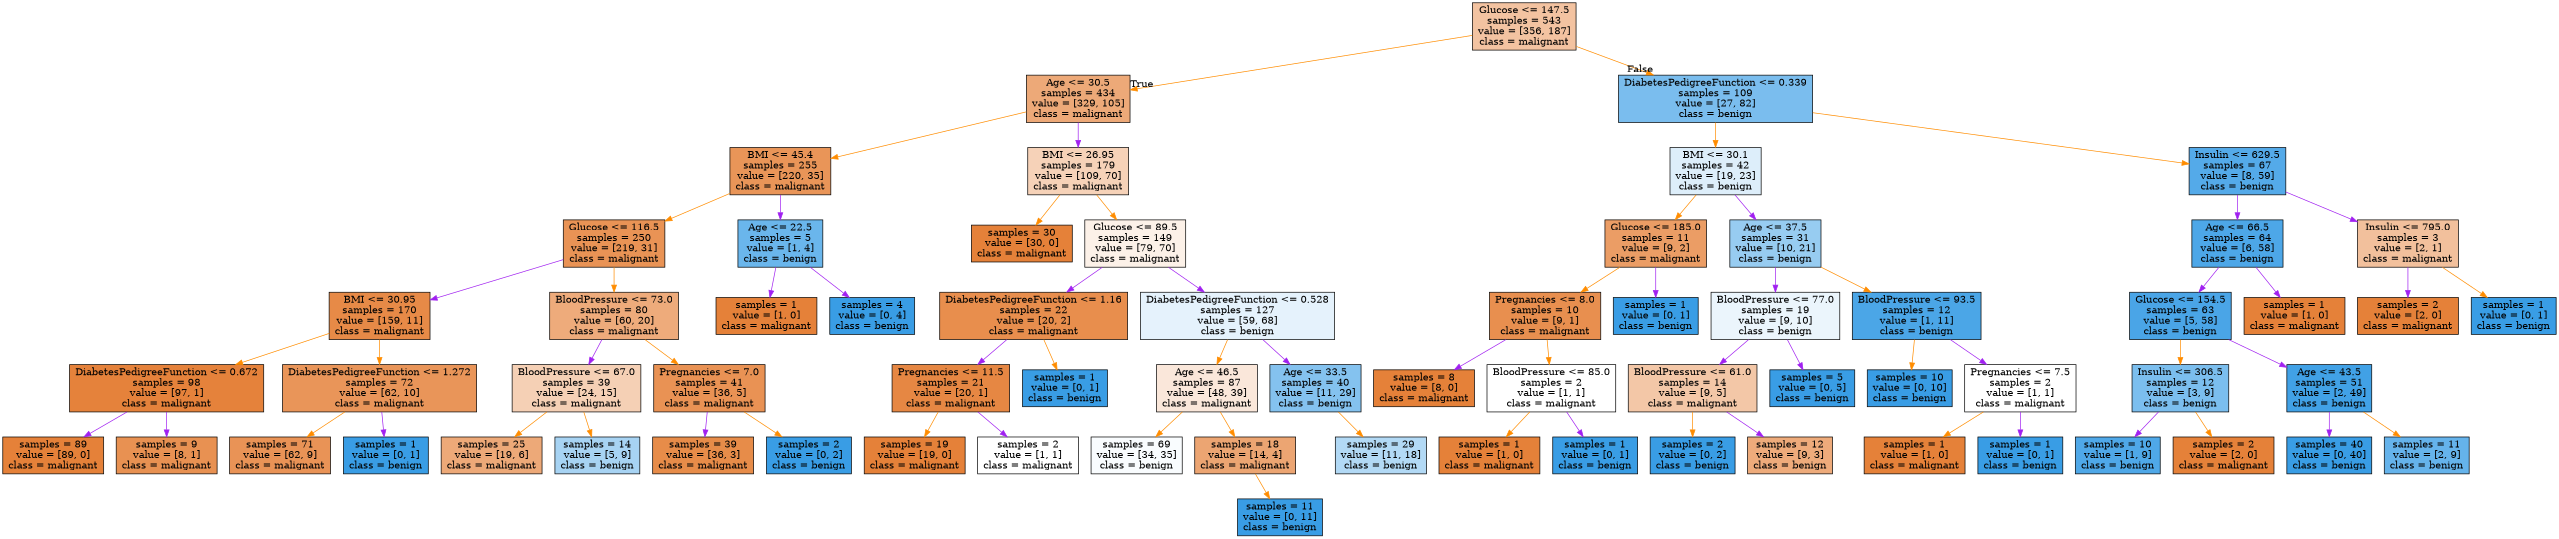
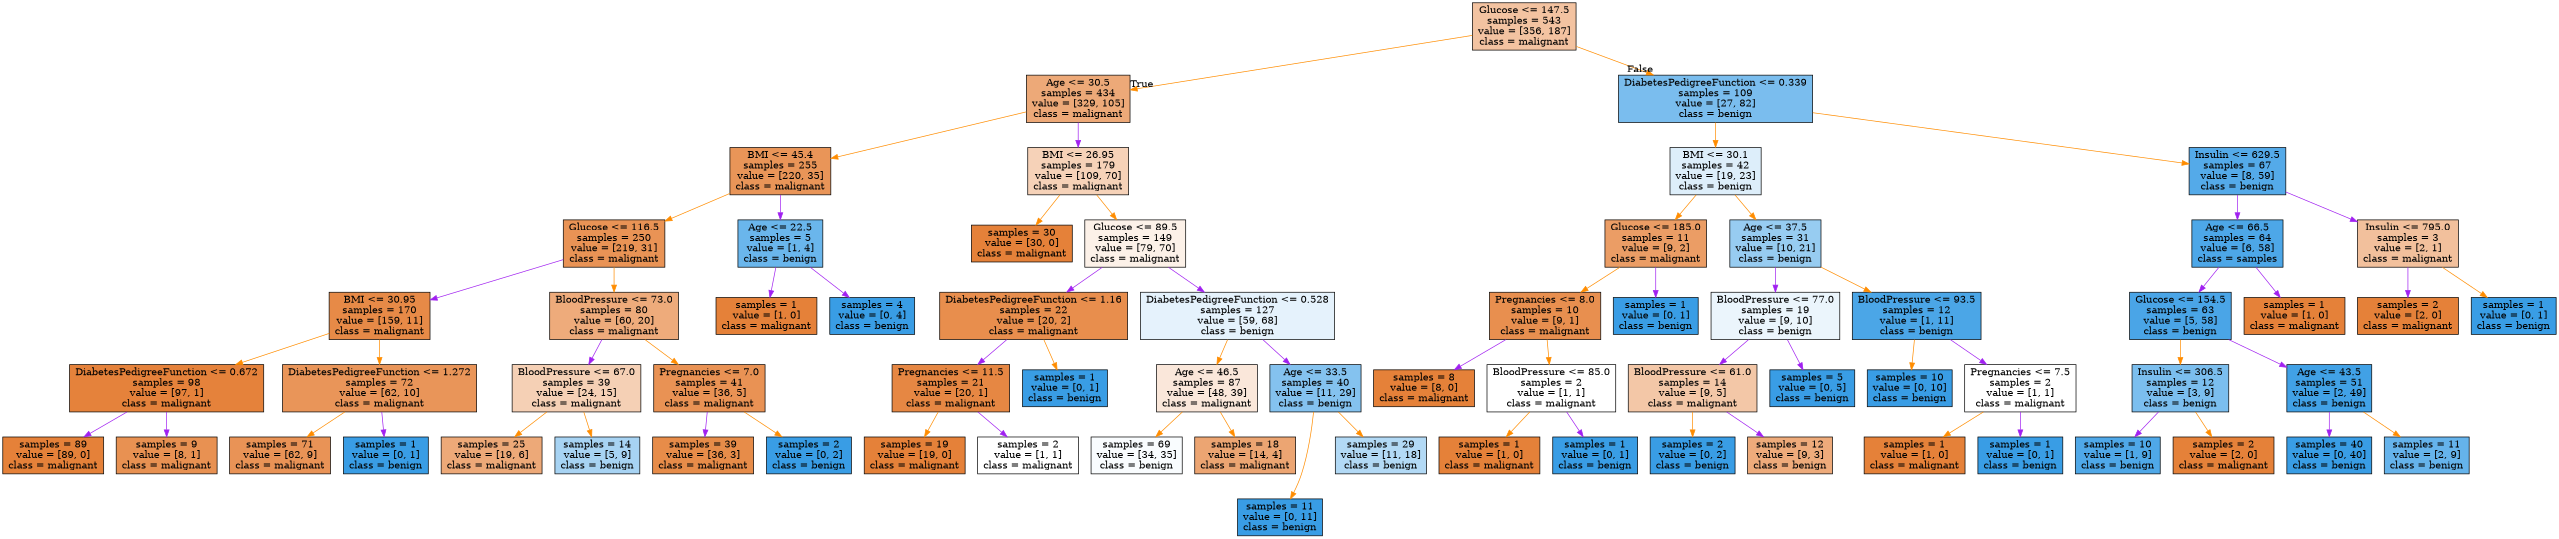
edge "BMI <= 30.1 samples = 42 value = [19, 23] class = benign" -> "Age <= 37.5 samples = 31 value = [10, 21] class = benign": color purple -> darkorange
node "Age <= 66.5 samples = 64 value = [6, 58] class = benign": label "Age <= 66.5 samples = 64 value = [6, 58] class = benign" -> "Age <= 66.5 samples = 64 value = [6, 58] class = samples"
edge "samples = 18 value = [14, 4] class = malignant" -> "samples = 11 value = [0, 11] class = benign": now "Age <= 33.5 samples = 40 value = [11, 29] class = benign" -> "samples = 11 value = [0, 11] class = benign"
